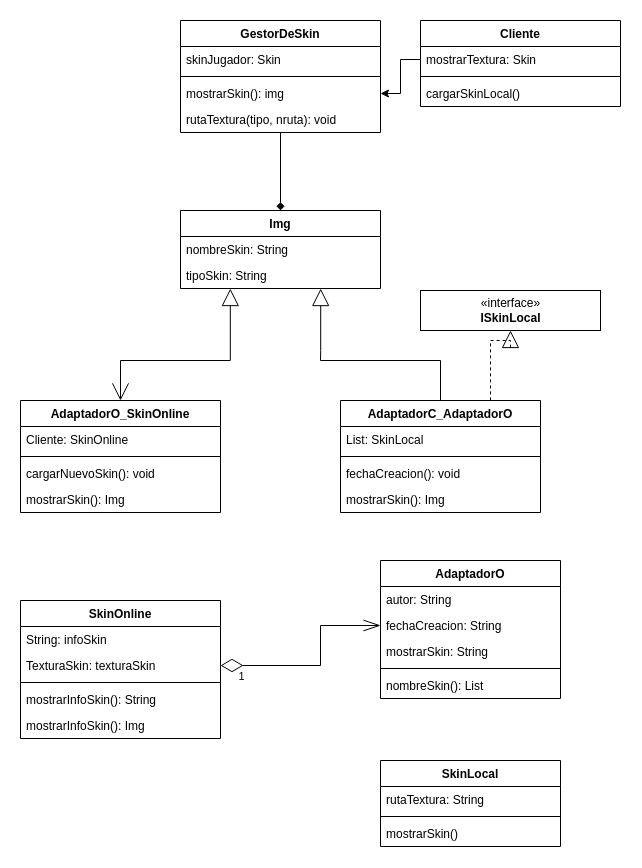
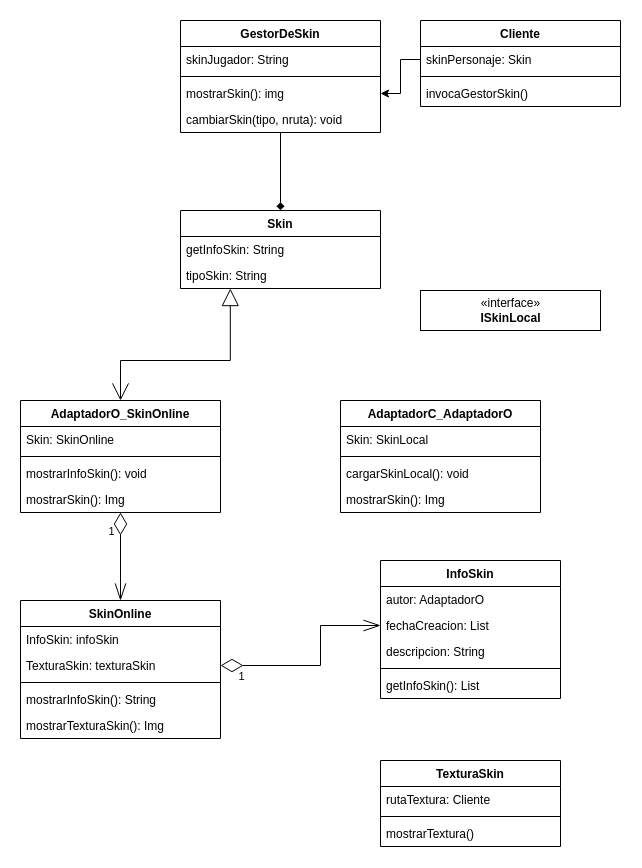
node "skinJugador: Skin": label "skinJugador: Skin" -> "skinJugador: String"
node "mostrarTextura: Skin": label "mostrarTextura: Skin" -> "skinPersonaje: Skin"
node "cargarSkinLocal()": label "cargarSkinLocal()" -> "invocaGestorSkin()"
node "rutaTextura(tipo, nruta): void": label "rutaTextura(tipo, nruta): void" -> "cambiarSkin(tipo, nruta): void"
node "Img": label "Img" -> "Skin"
node "nombreSkin: String": label "nombreSkin: String" -> "getInfoSkin: String"
edge "AdaptadorC_AdaptadorO" -> "«interface» ISkinLocal": removed
edge "AdaptadorC_AdaptadorO" -> "tipoSkin: String": removed
node "Cliente: SkinOnline": label "Cliente: SkinOnline" -> "Skin: SkinOnline"
node "List: SkinLocal": label "List: SkinLocal" -> "Skin: SkinLocal"
node "cargarNuevoSkin(): void": label "cargarNuevoSkin(): void" -> "mostrarInfoSkin(): void"
node "fechaCreacion(): void": label "fechaCreacion(): void" -> "cargarSkinLocal(): void"
edge "AdaptadorO_SkinOnline" -- "SkinOnline": added, label "1"
node "AdaptadorO": label "AdaptadorO" -> "InfoSkin"
node "autor: String": label "autor: String" -> "autor: AdaptadorO"
node "fechaCreacion: String": label "fechaCreacion: String" -> "fechaCreacion: List"
node "String: infoSkin": label "String: infoSkin" -> "InfoSkin: infoSkin"
node "mostrarSkin: String": label "mostrarSkin: String" -> "descripcion: String"
node "nombreSkin(): List": label "nombreSkin(): List" -> "getInfoSkin(): List"
node "mostrarInfoSkin(): Img": label "mostrarInfoSkin(): Img" -> "mostrarTexturaSkin(): Img"
node "SkinLocal": label "SkinLocal" -> "TexturaSkin"
node "rutaTextura: String": label "rutaTextura: String" -> "rutaTextura: Cliente"
node "mostrarSkin()": label "mostrarSkin()" -> "mostrarTextura()"
